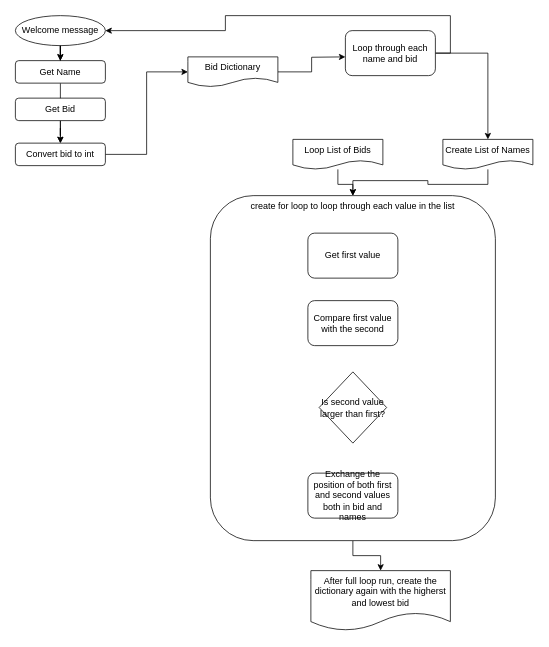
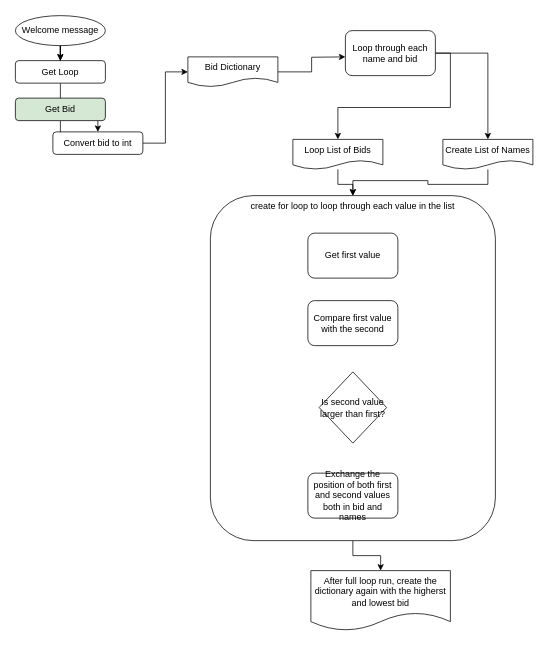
edge "Loop through each name and bid" -> "Welcome message": now "Loop through each name and bid" -> "Loop List of Bids"
node "Get Name": label "Get Name" -> "Get Loop"
node "Get Bid": fillcolor #ffffff -> #d5e8d4
node "Convert bid to int": moved (60, 154) -> (98, 143)
